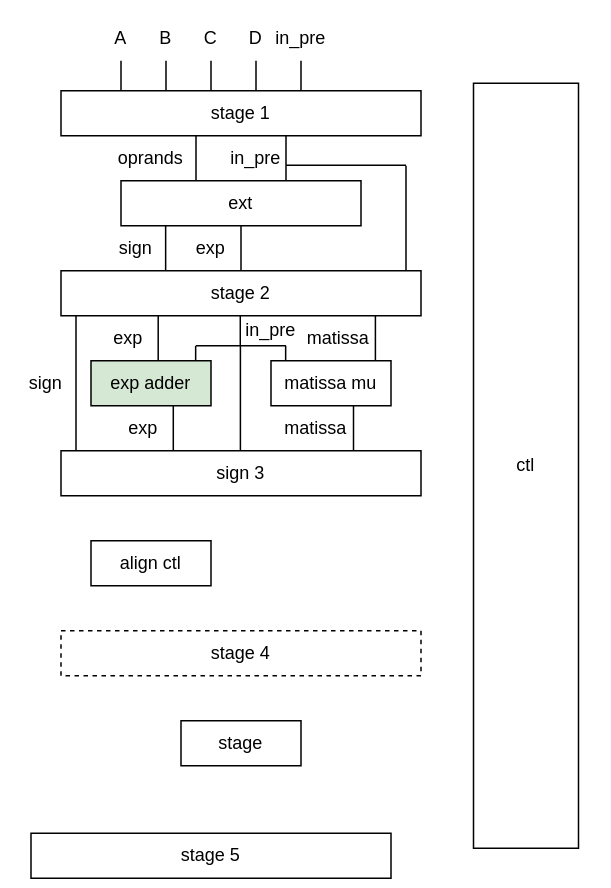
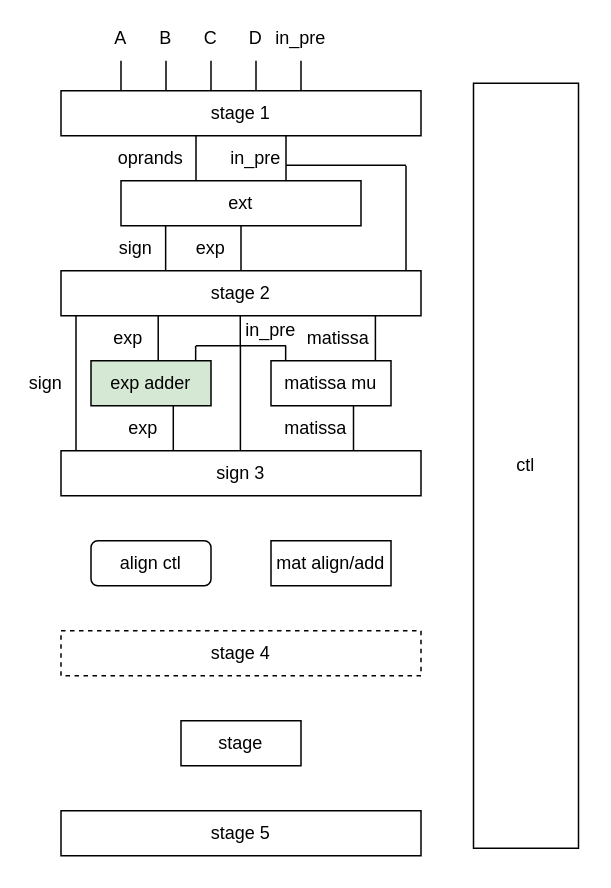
node "align ctl": shape rectangle -> rounded rectangle
node "mat align/add": added
node "stage 5": moved (211, 856) -> (241, 833)
